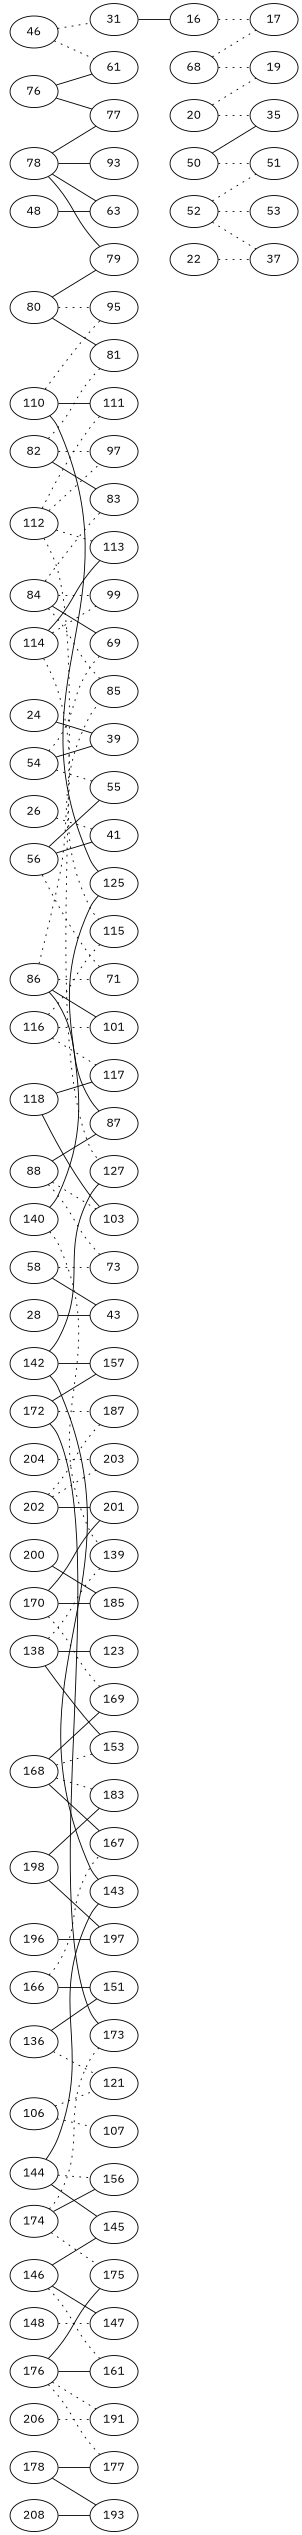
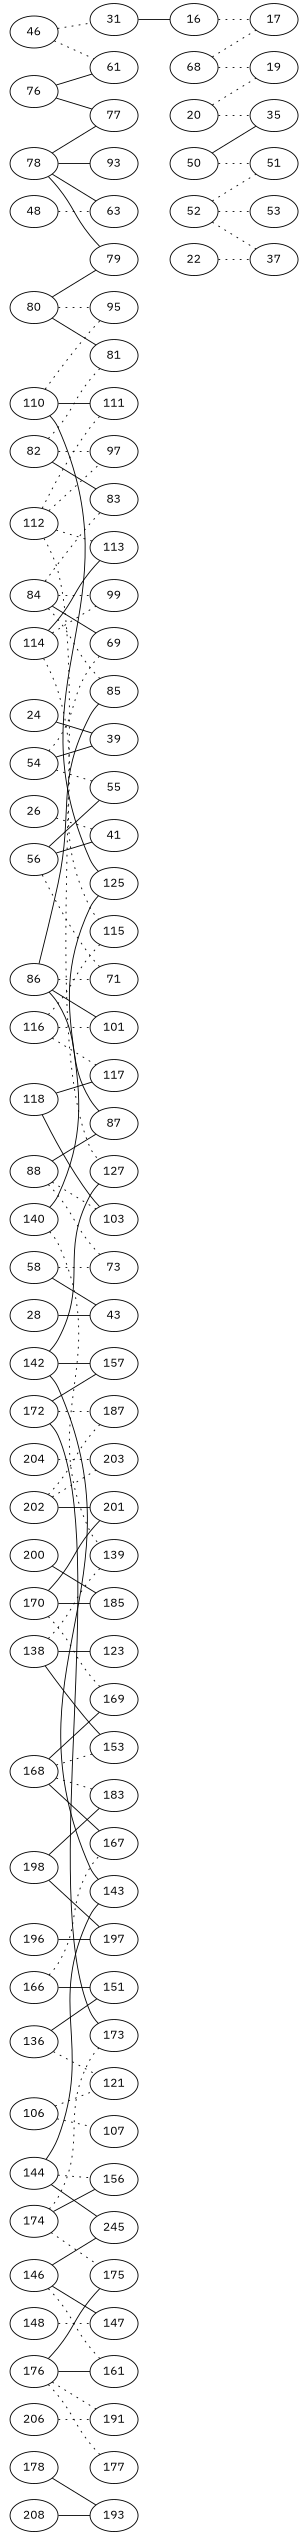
edge "48" -- "63": style solid -> dotted
edge "85" -- "86": style dotted -> solid
node "145": label "145" -> "245"
edge "178" -- "177": removed
